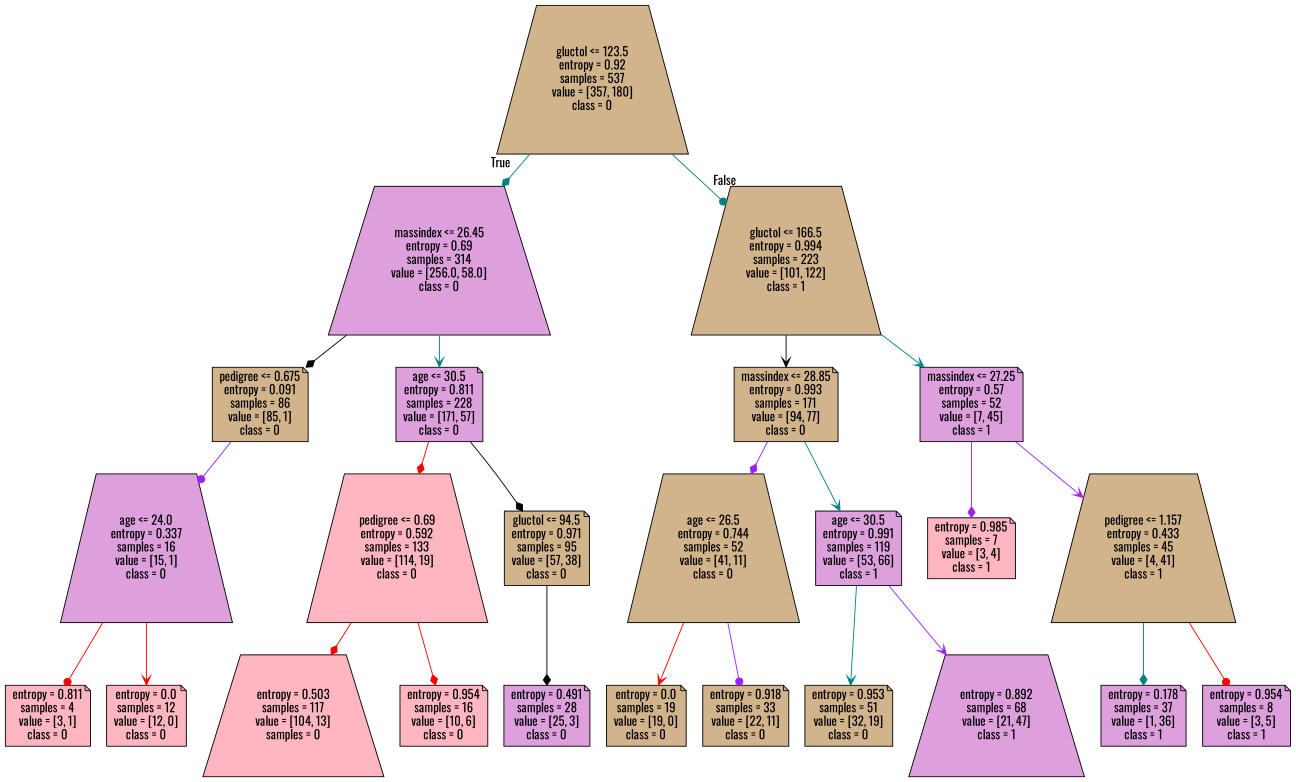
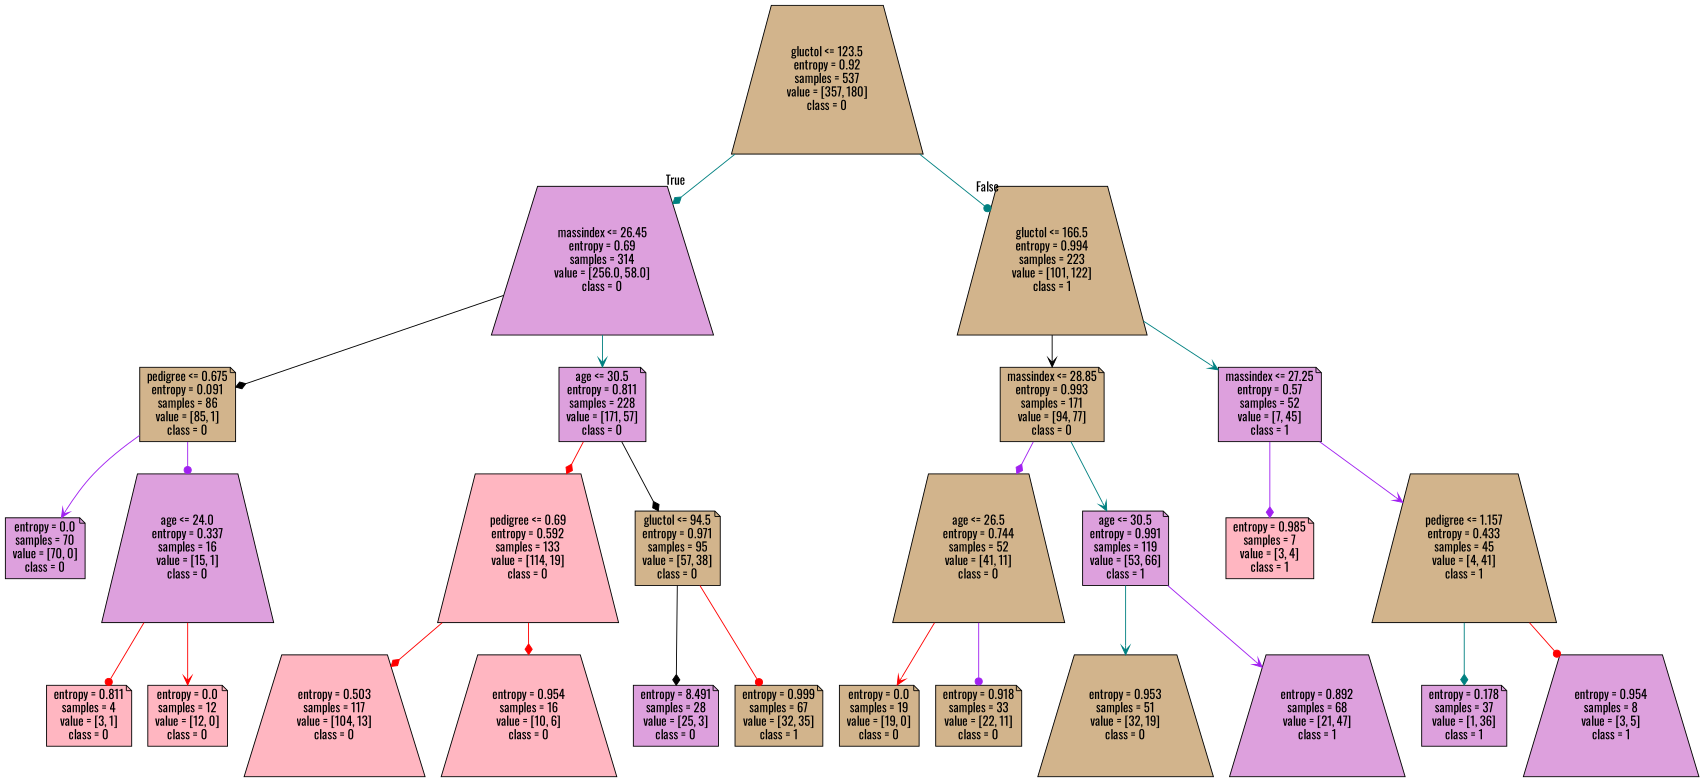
node "entropy = 0.0 samples = 70 value = [70, 0] class = 0": added
node "entropy = 0.503 samples = 117 value = [104, 13] samples = 0": label "entropy = 0.503 samples = 117 value = [104, 13] samples = 0" -> "entropy = 0.503 samples = 117 value = [104, 13] class = 0"
node "entropy = 0.954 samples = 16 value = [10, 6] class = 0": shape note -> trapezium
node "entropy = 0.491 samples = 28 value = [25, 3] class = 0": label "entropy = 0.491 samples = 28 value = [25, 3] class = 0" -> "entropy = 8.491 samples = 28 value = [25, 3] class = 0"
node "entropy = 0.999 samples = 67 value = [32, 35] class = 1": added
node "entropy = 0.953 samples = 51 value = [32, 19] class = 0": shape note -> trapezium
node "entropy = 0.954 samples = 8 value = [3, 5] class = 1": shape note -> trapezium
